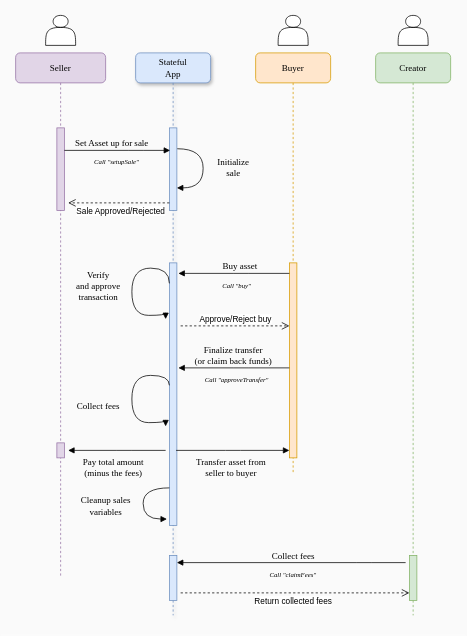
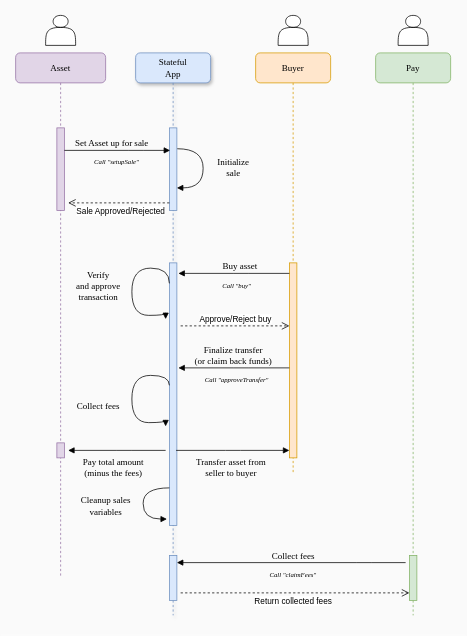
node "Seller": label "Seller" -> "Asset"
node "Creator": label "Creator" -> "Pay"
